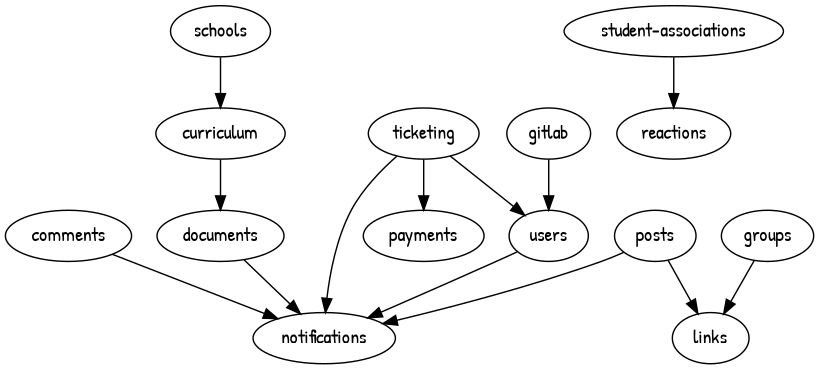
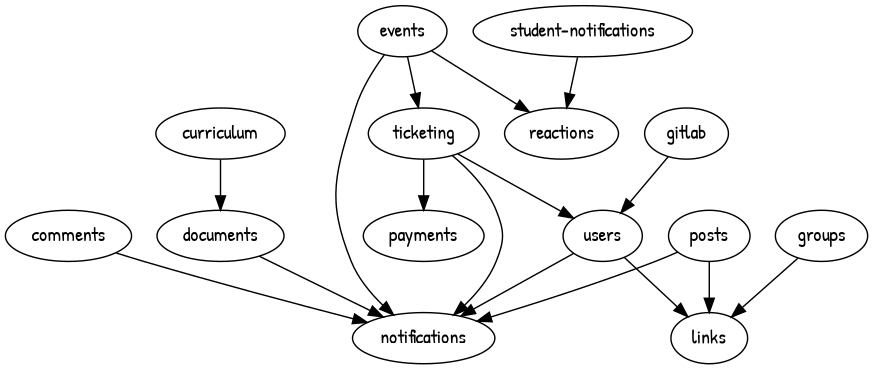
node "schools": removed
node "events": added
node "student-associations": label "student-associations" -> "student-notifications"
edge "users" -> "links": added
